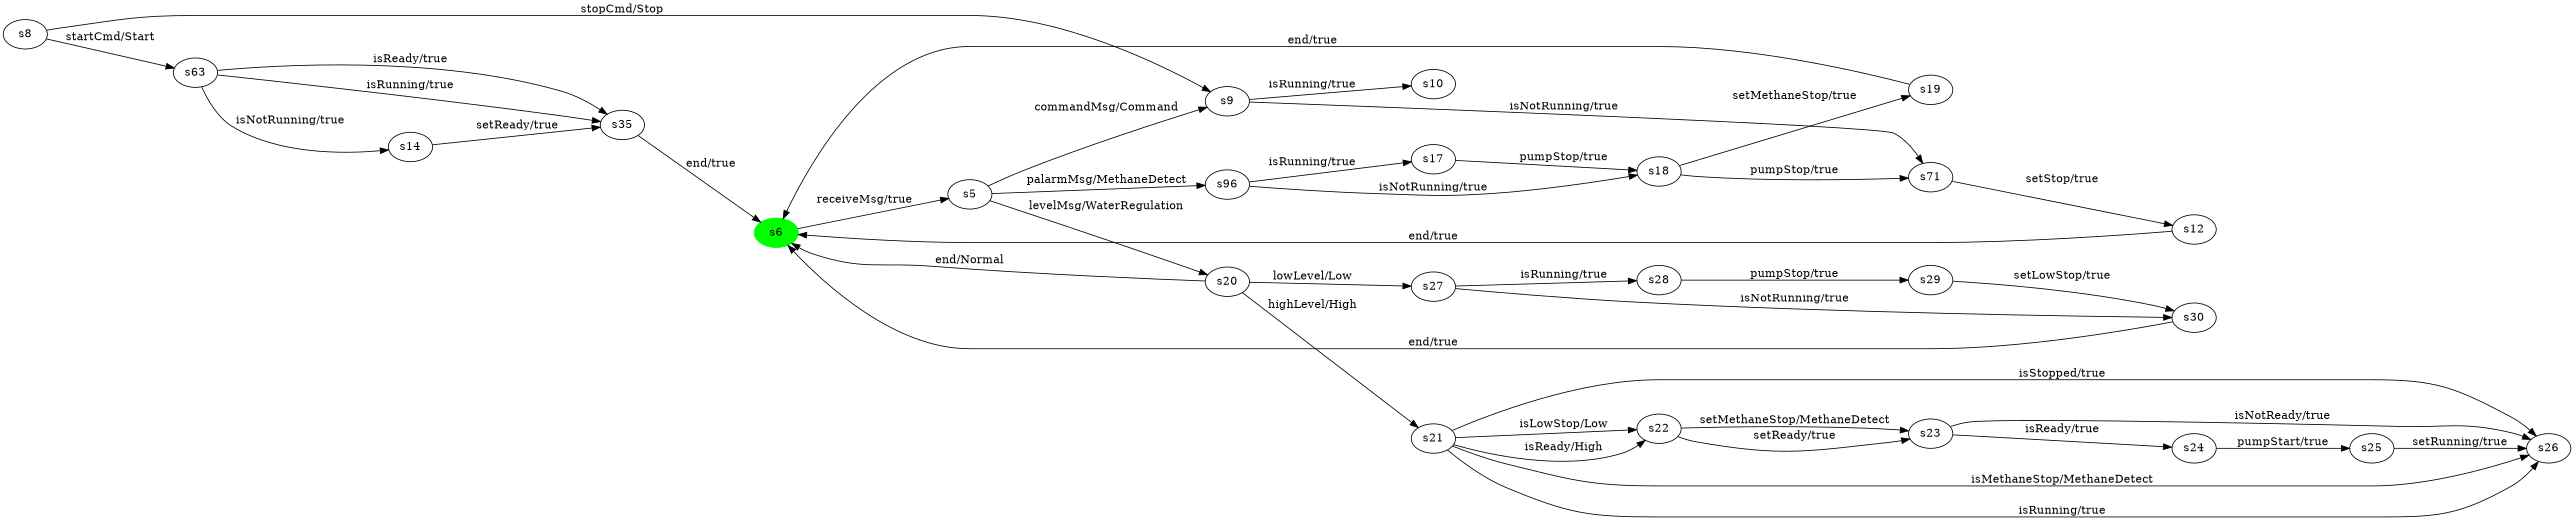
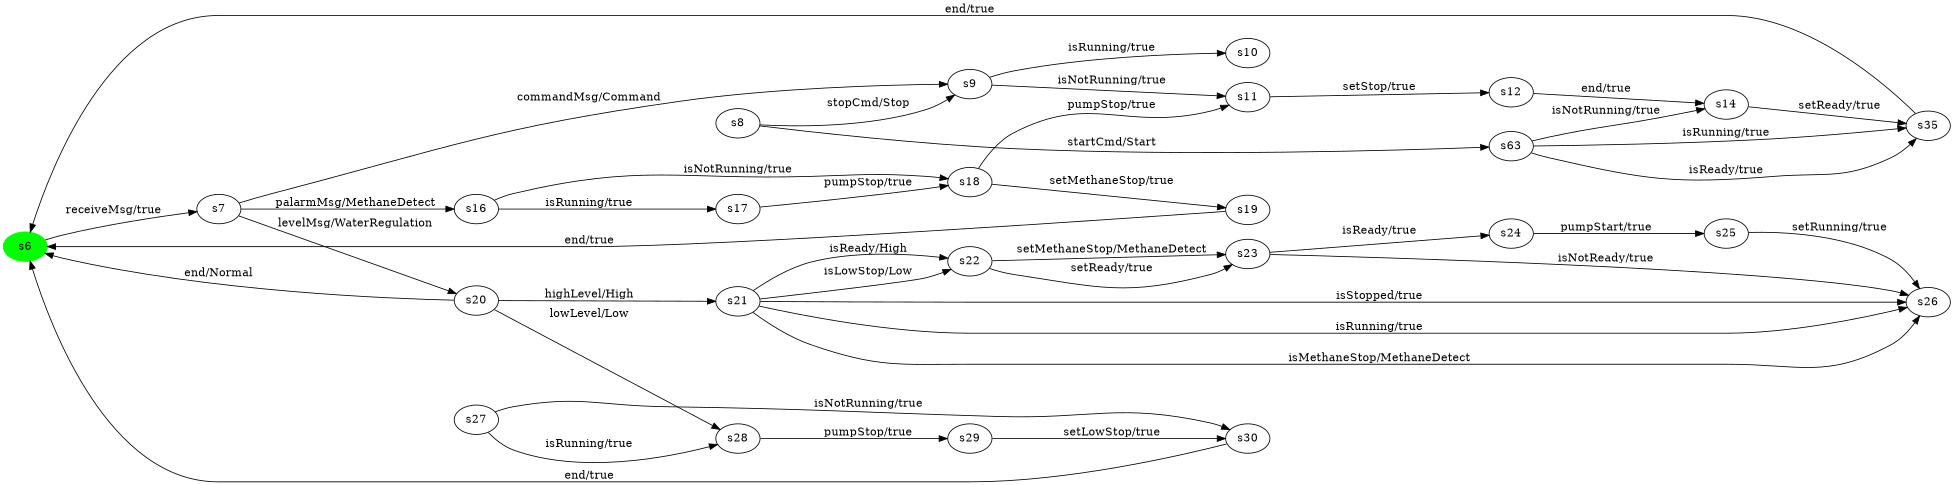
node "s71": label "s71" -> "s11"
node "s96": label "s96" -> "s16"
node "s5": label "s5" -> "s7"
edge "s12" -> "s6": now "s12" -> "s14"
edge "s20" -> "s27": now "s20" -> "s28"
